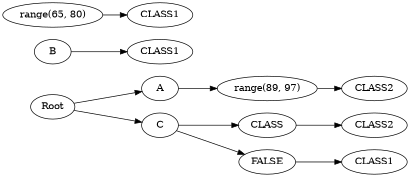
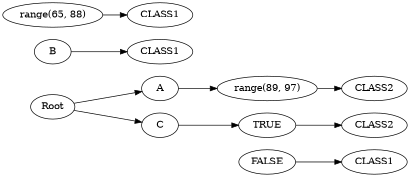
node "range(65, 80)": label "range(65, 80)" -> "range(65, 88)"
node "CLASS": label "CLASS" -> "TRUE"
edge "C" -> "FALSE": removed
